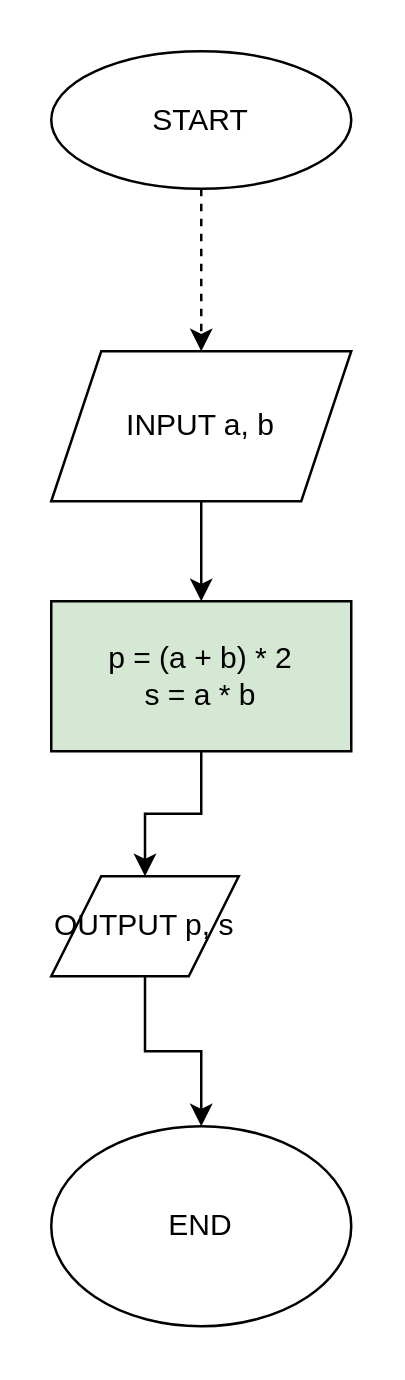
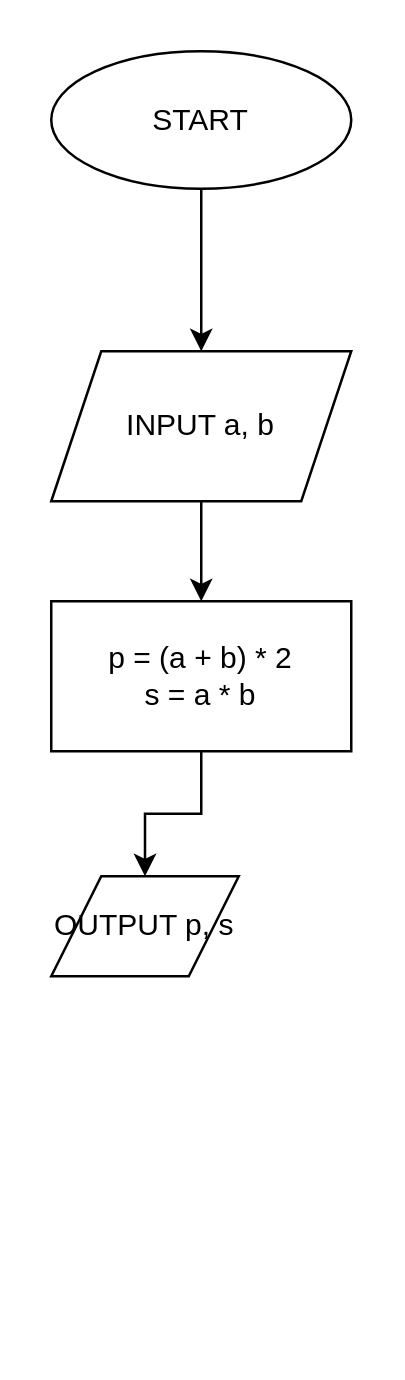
edge "START" -> "INPUT a, b": style dashed -> solid
node "p = (a + b) * 2 s = a * b": fillcolor #d5e8d4 -> #ffffff
edge "OUTPUT p, s" -> "END": removed
node "END": removed
